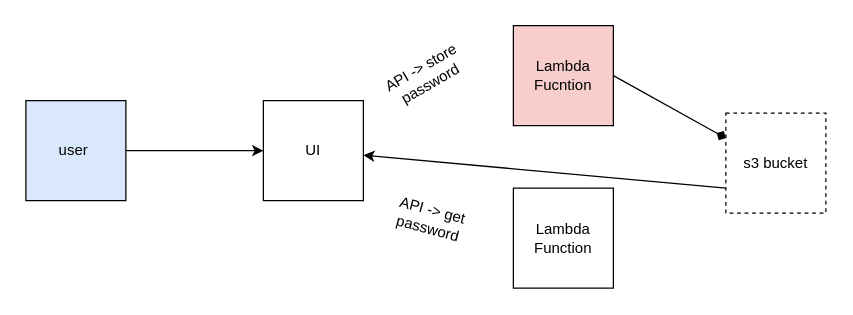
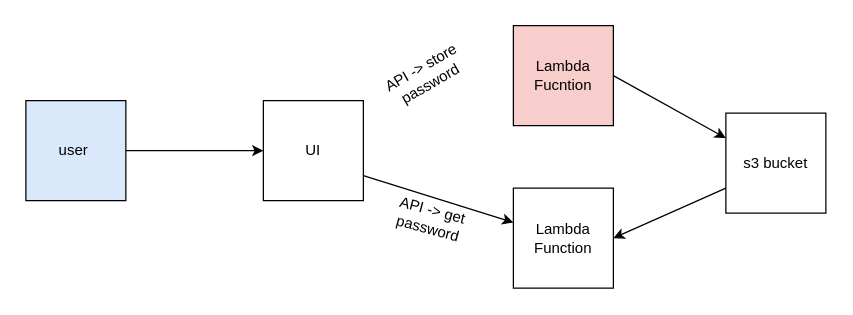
edge "Lambda Fucntion" -> "s3 bucket": arrowhead diamond -> classic
node "s3 bucket": style dashed -> solid
edge "s3 bucket" -> "UI": now "s3 bucket" -> "Lambda Function"
edge "UI" -> "Lambda Function": added
